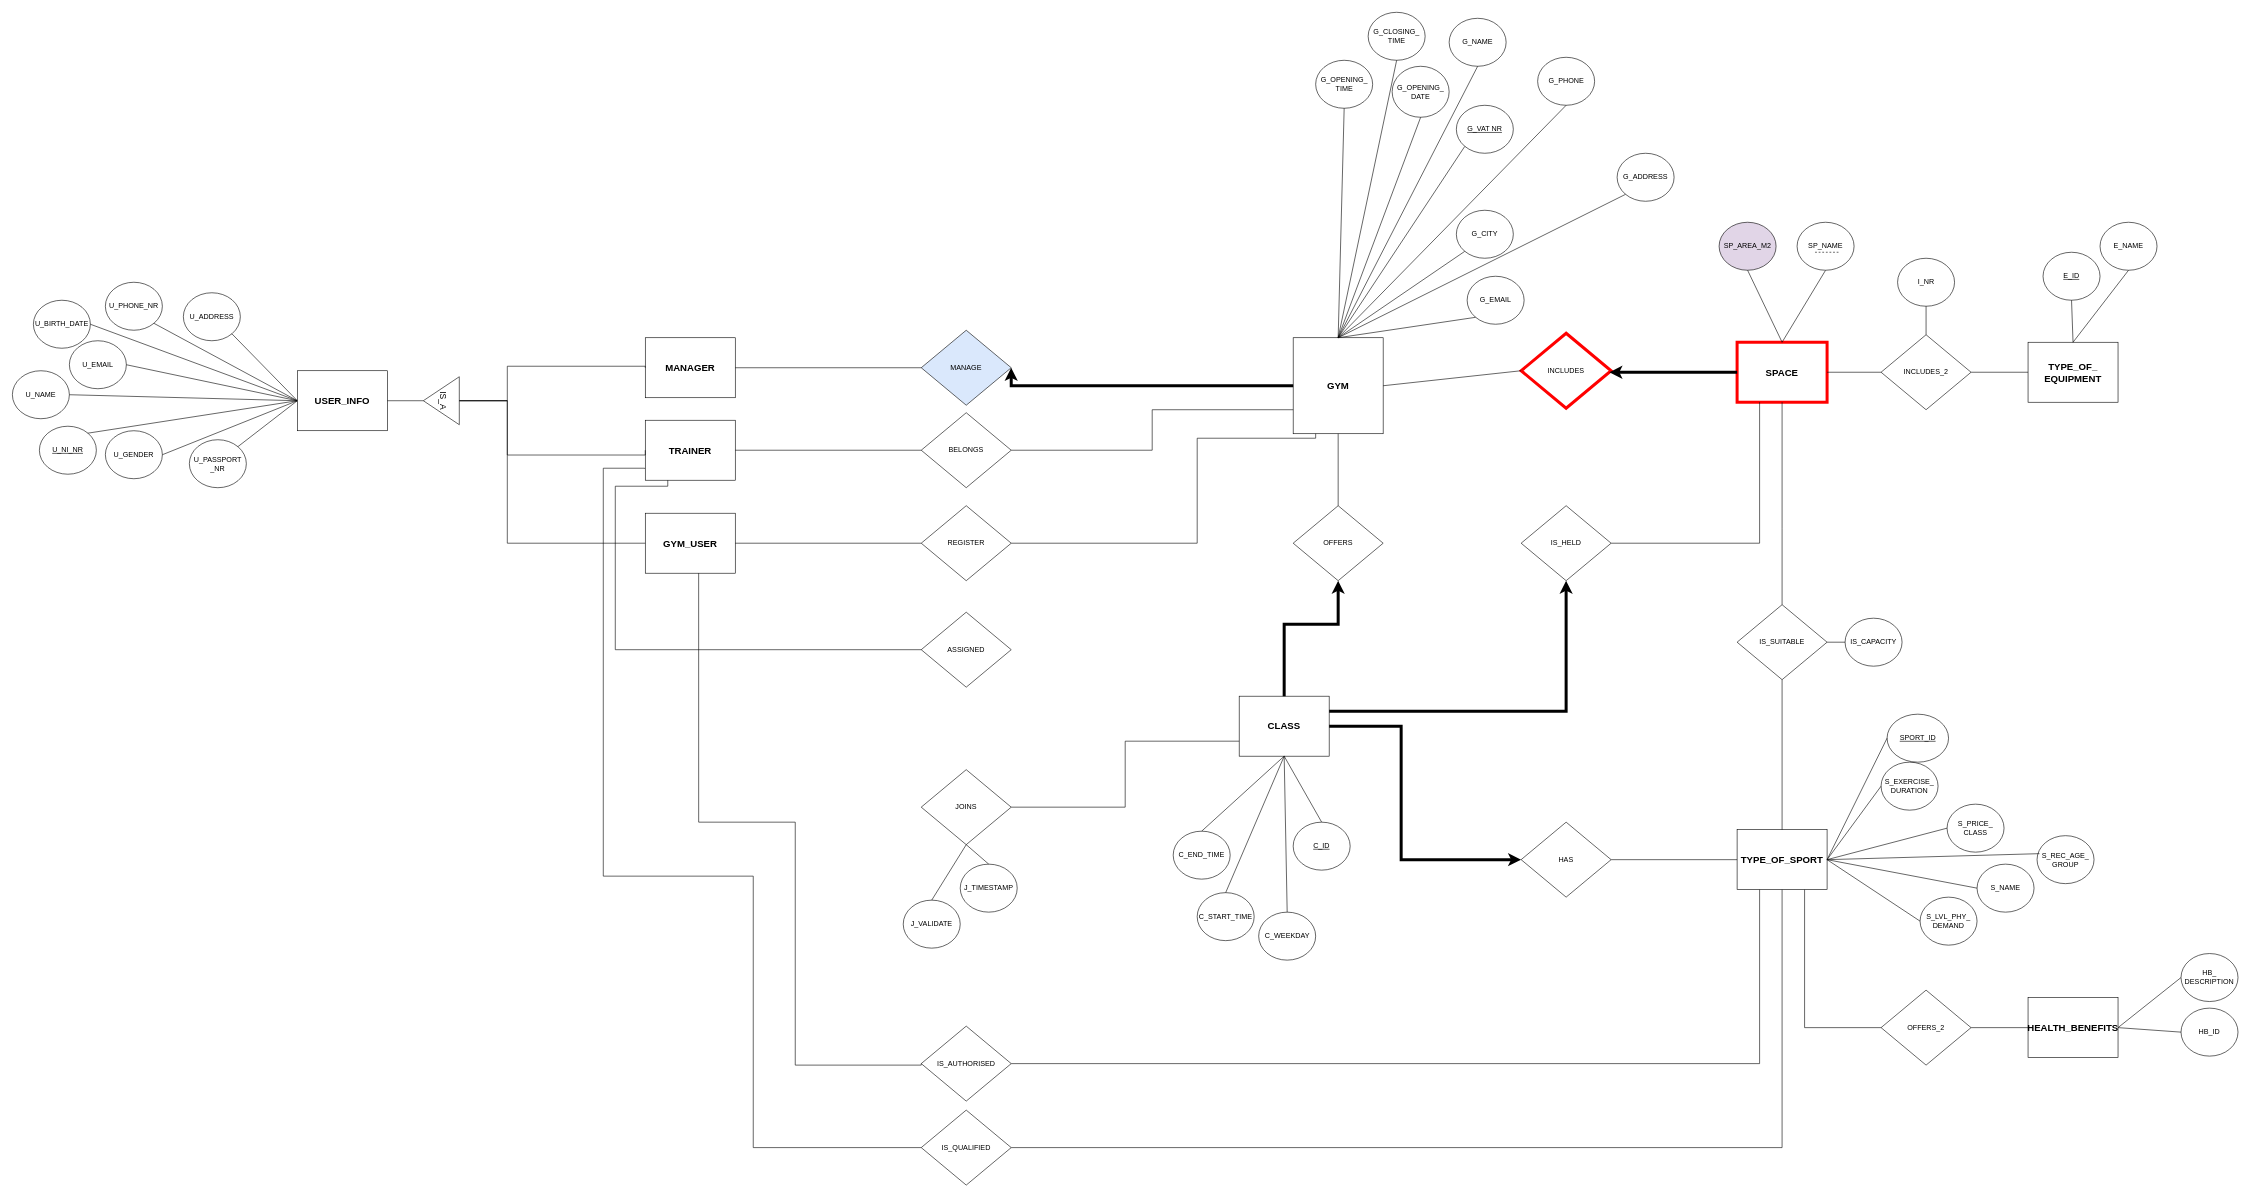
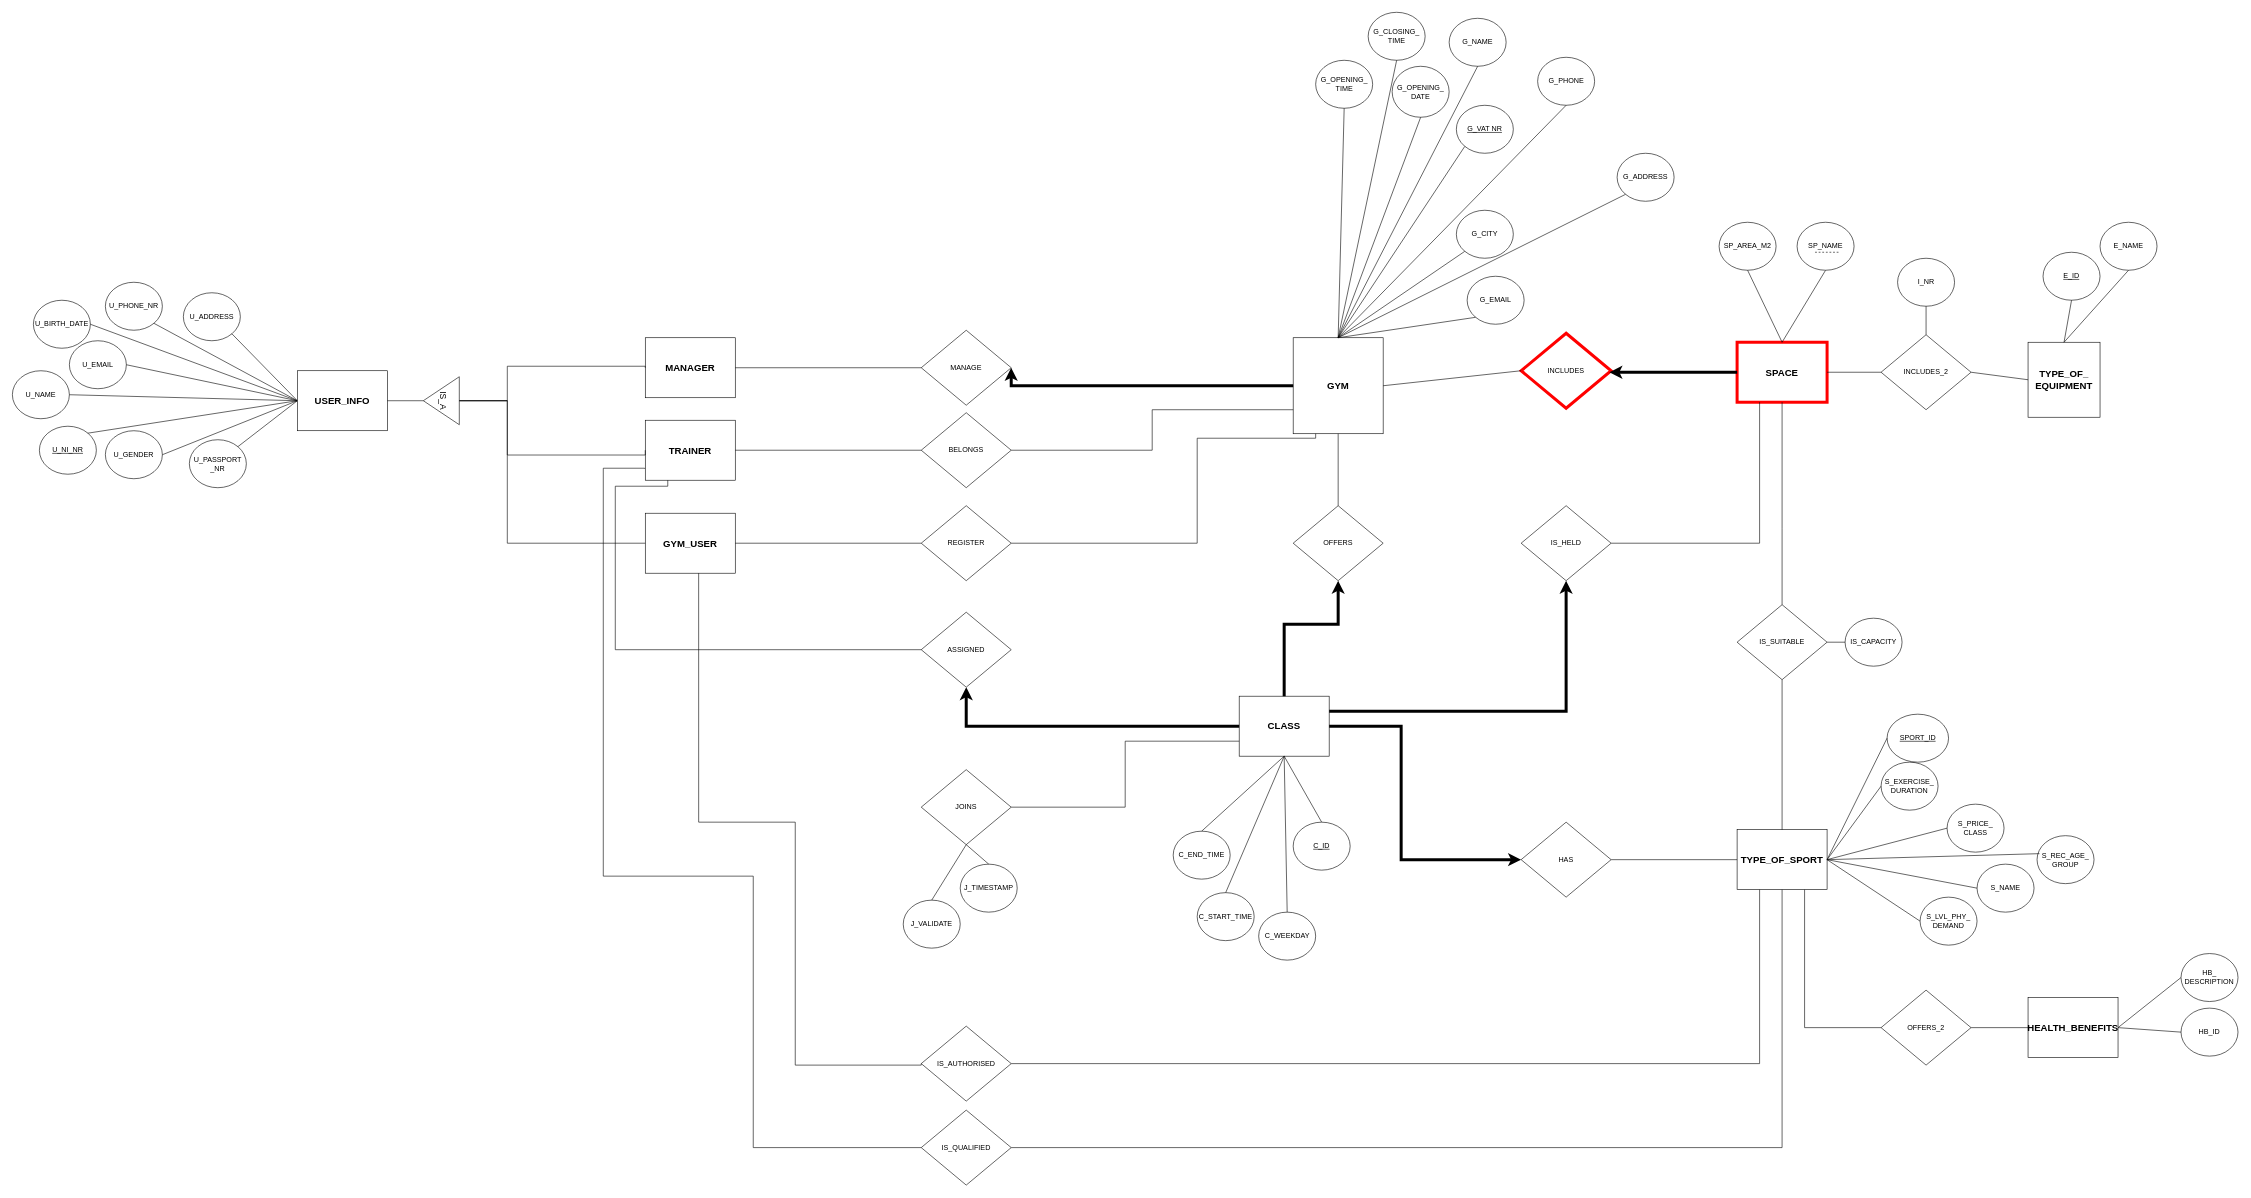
node "SP_AREA_M2": fillcolor #e1d5e7 -> #ffffff
node "MANAGE": fillcolor #dae8fc -> #ffffff
node "TYPE_OF_ EQUIPMENT": size 90x60 -> 72x75
edge "CLASS" -> "ASSIGNED": added
